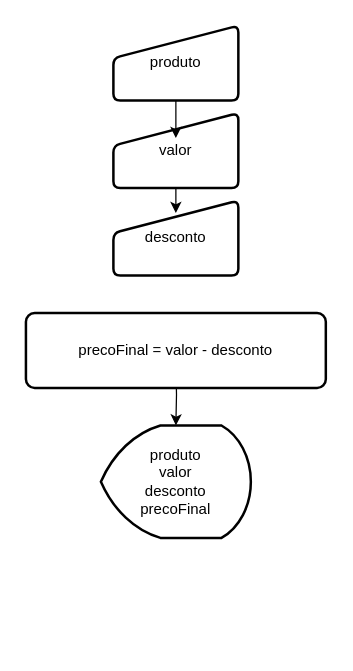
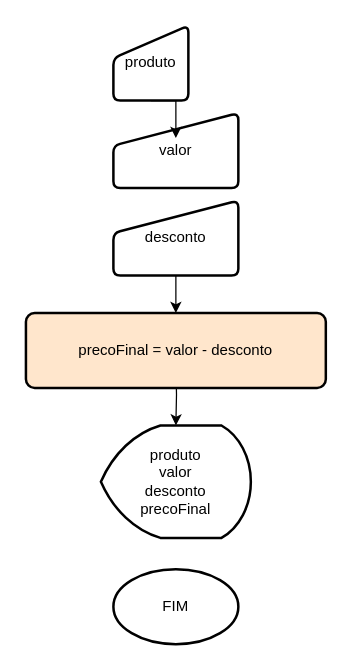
node "produto": size 125x75 -> 75x75
edge "valor" -> "desconto": removed
edge "desconto" -> "precoFinal = valor - desconto": added
node "precoFinal = valor - desconto": fillcolor #ffffff -> #ffe6cc
node "FIM": added
